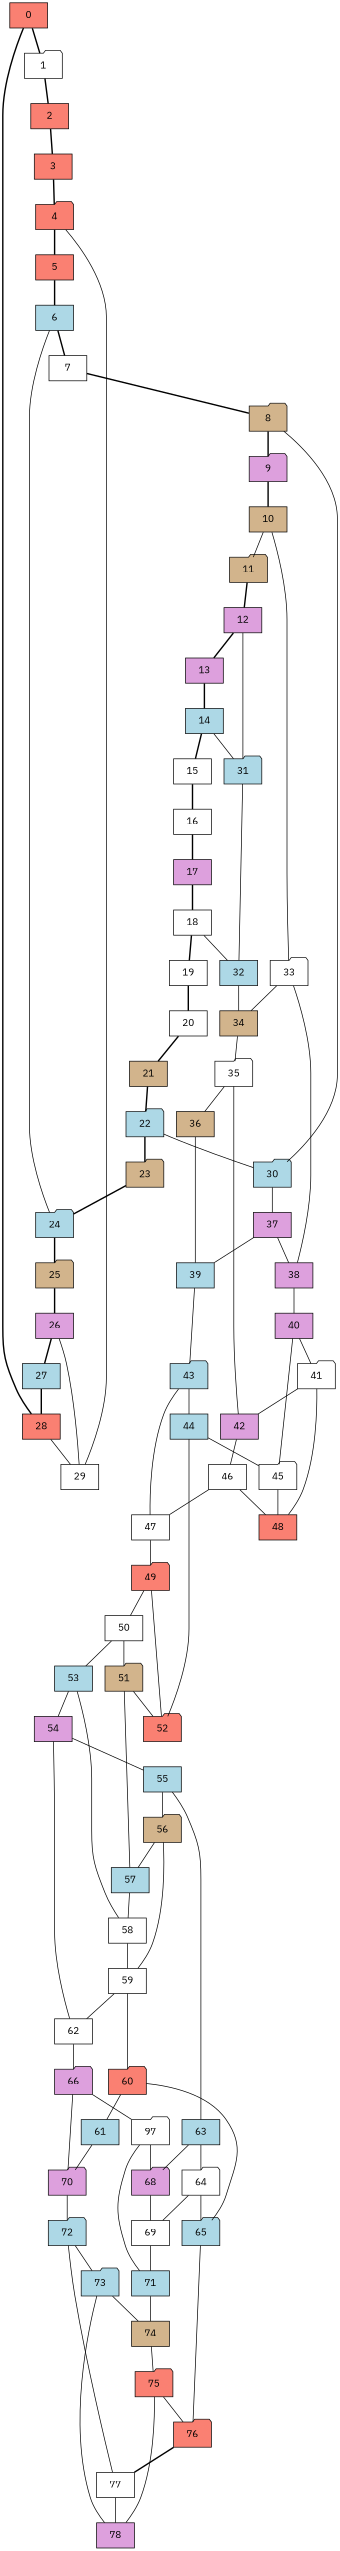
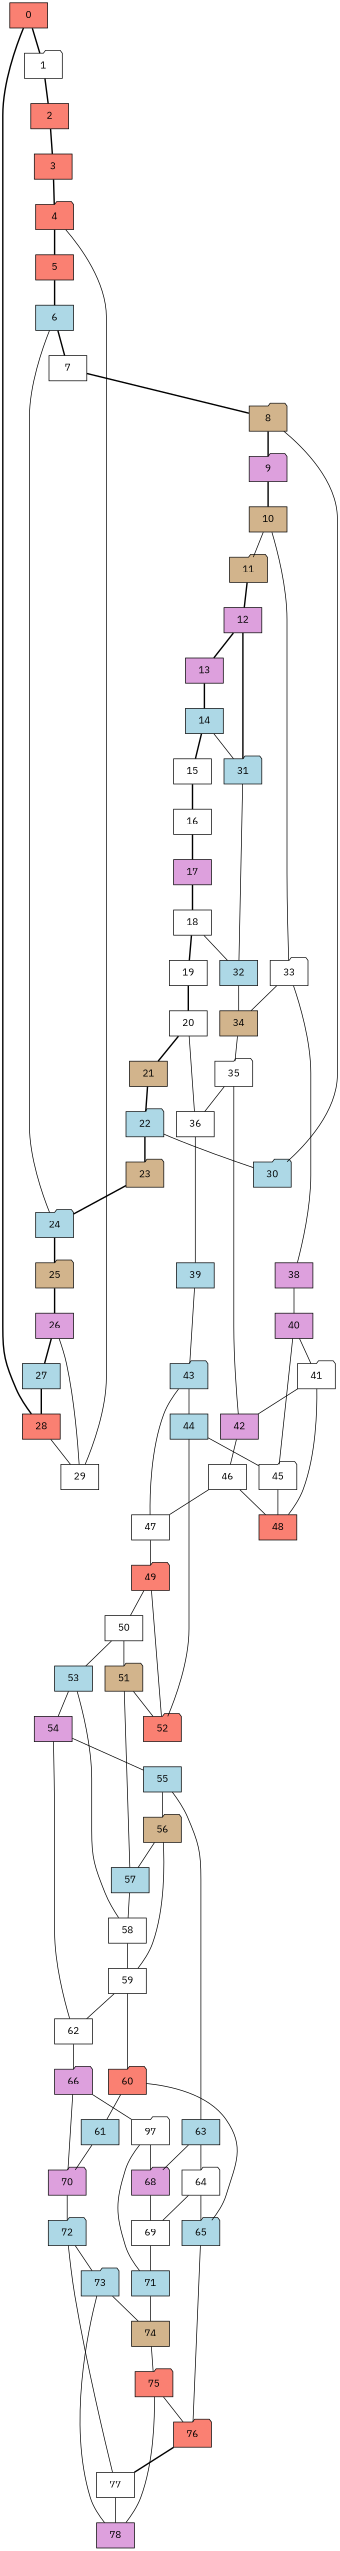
edge "12" -- "31": style solid -> bold
edge "20" -- "36": added
node "36": fillcolor tan -> white
node "37": removed
